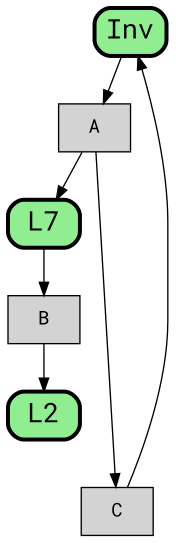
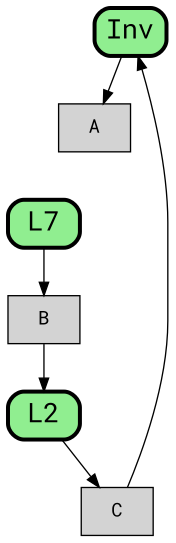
edge "A" -> "L7": removed
edge "A" -> "C": now "L2" -> "C"
